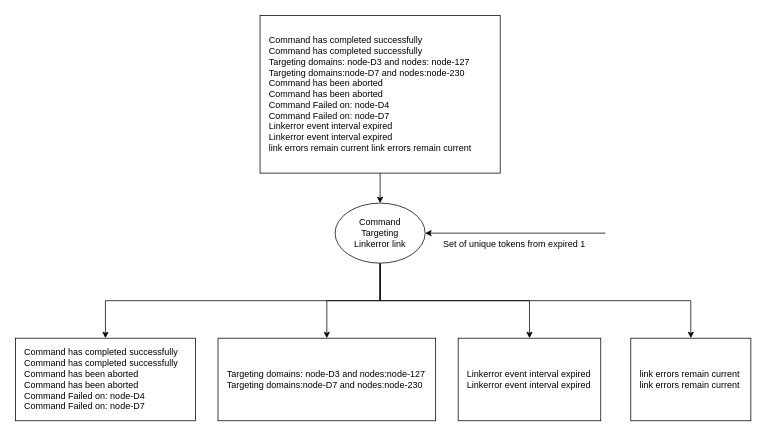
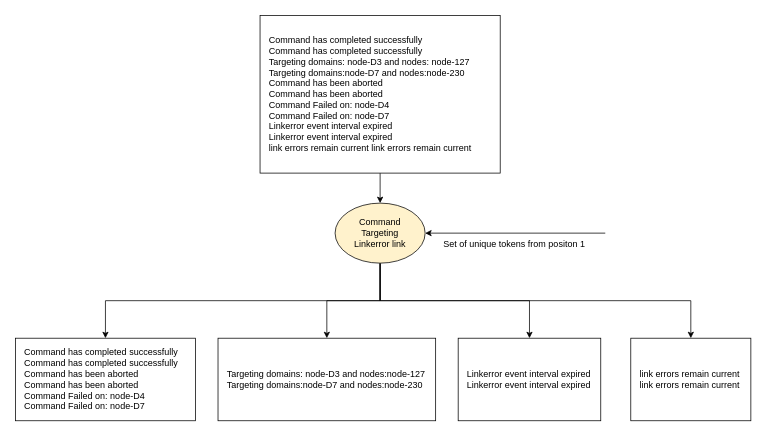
node "Command Targeting Linkerror link": fillcolor #ffffff -> #fff2cc
node "Set of unique tokens from expired 1": label "Set of unique tokens from expired 1" -> "Set of unique tokens from positon 1"
